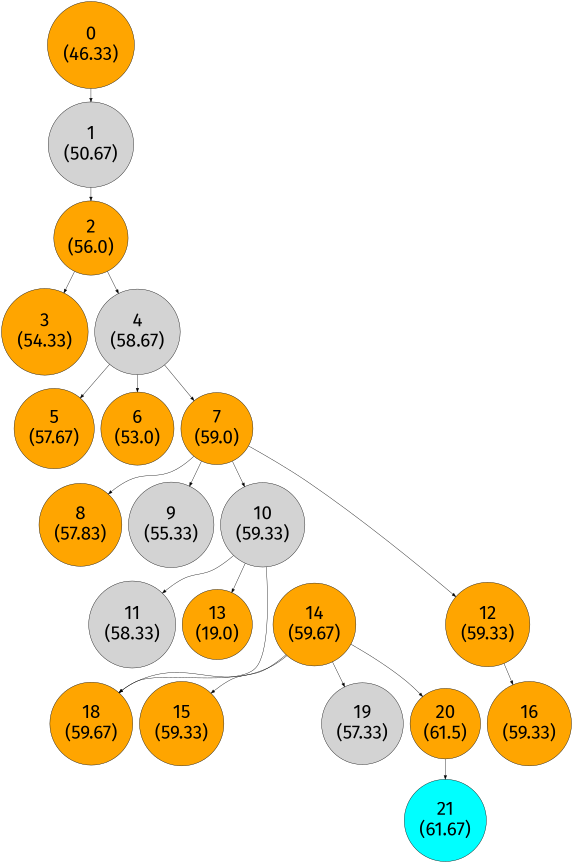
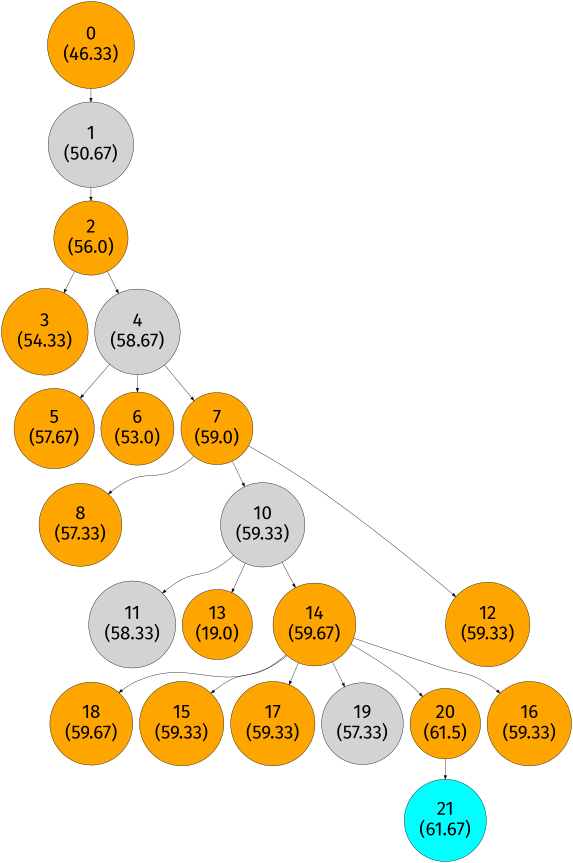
node "8 (57.83)": label "8 (57.83)" -> "8 (57.33)"
node "9 (55.33)": removed
edge "10 (59.33)" -> "18 (59.67)": now "10 (59.33)" -> "14 (59.67)"
edge "12 (59.33)" -> "16 (59.33)": now "14 (59.67)" -> "16 (59.33)"
node "17 (59.33)": added
